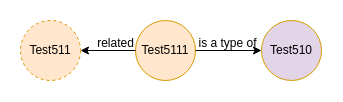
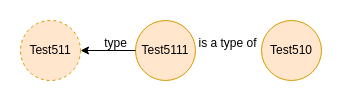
node "related": label "related" -> "type"
edge "Test5111" -> "Test510": removed
node "Test510": fillcolor #e1d5e7 -> #ffe6cc
